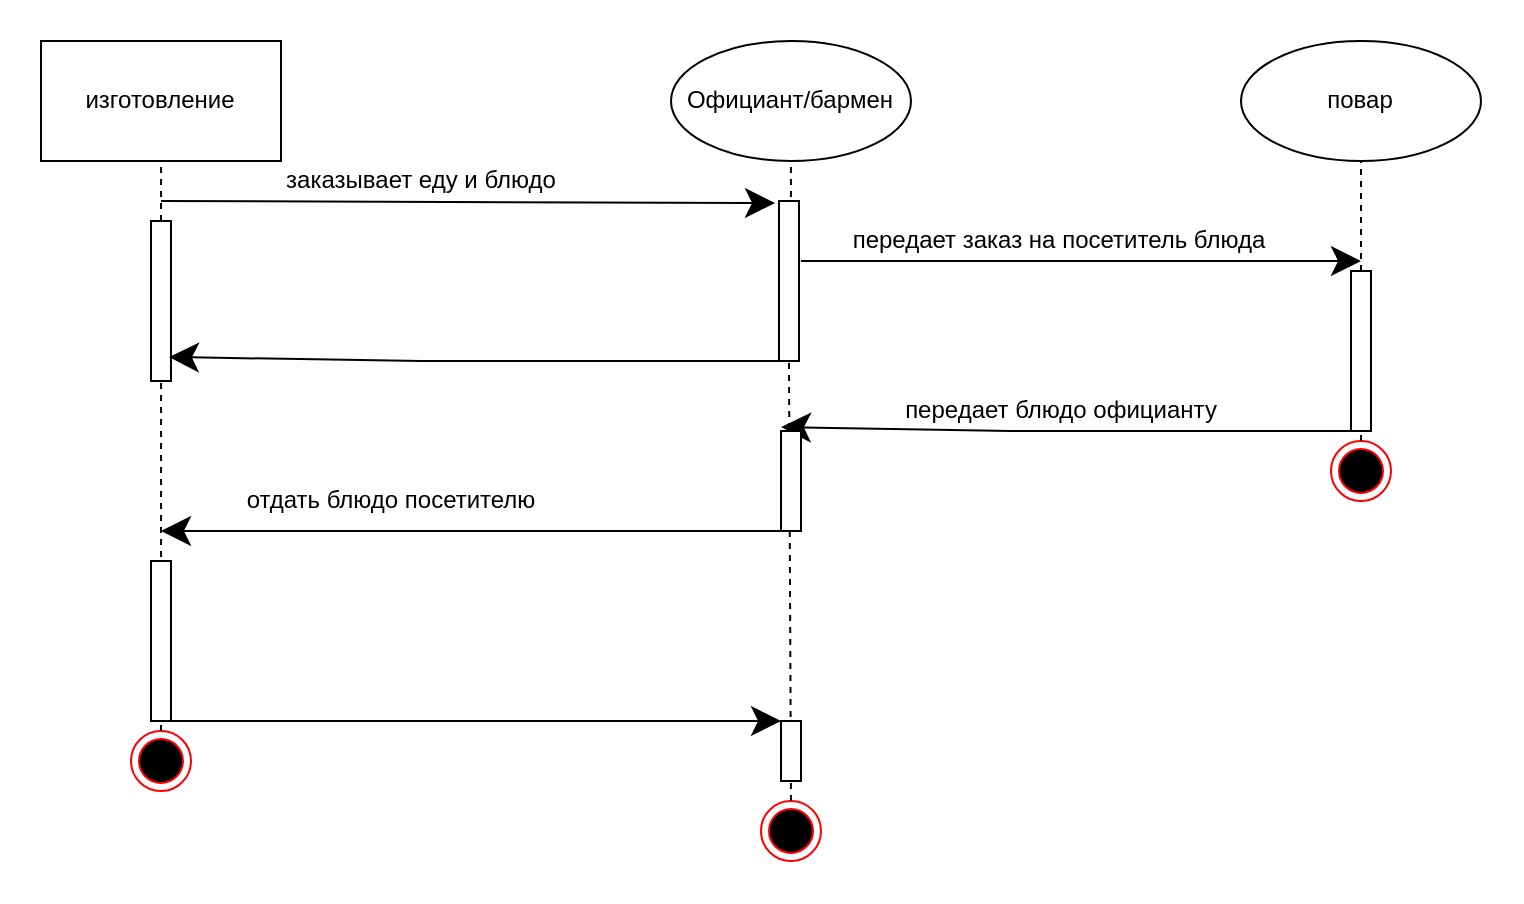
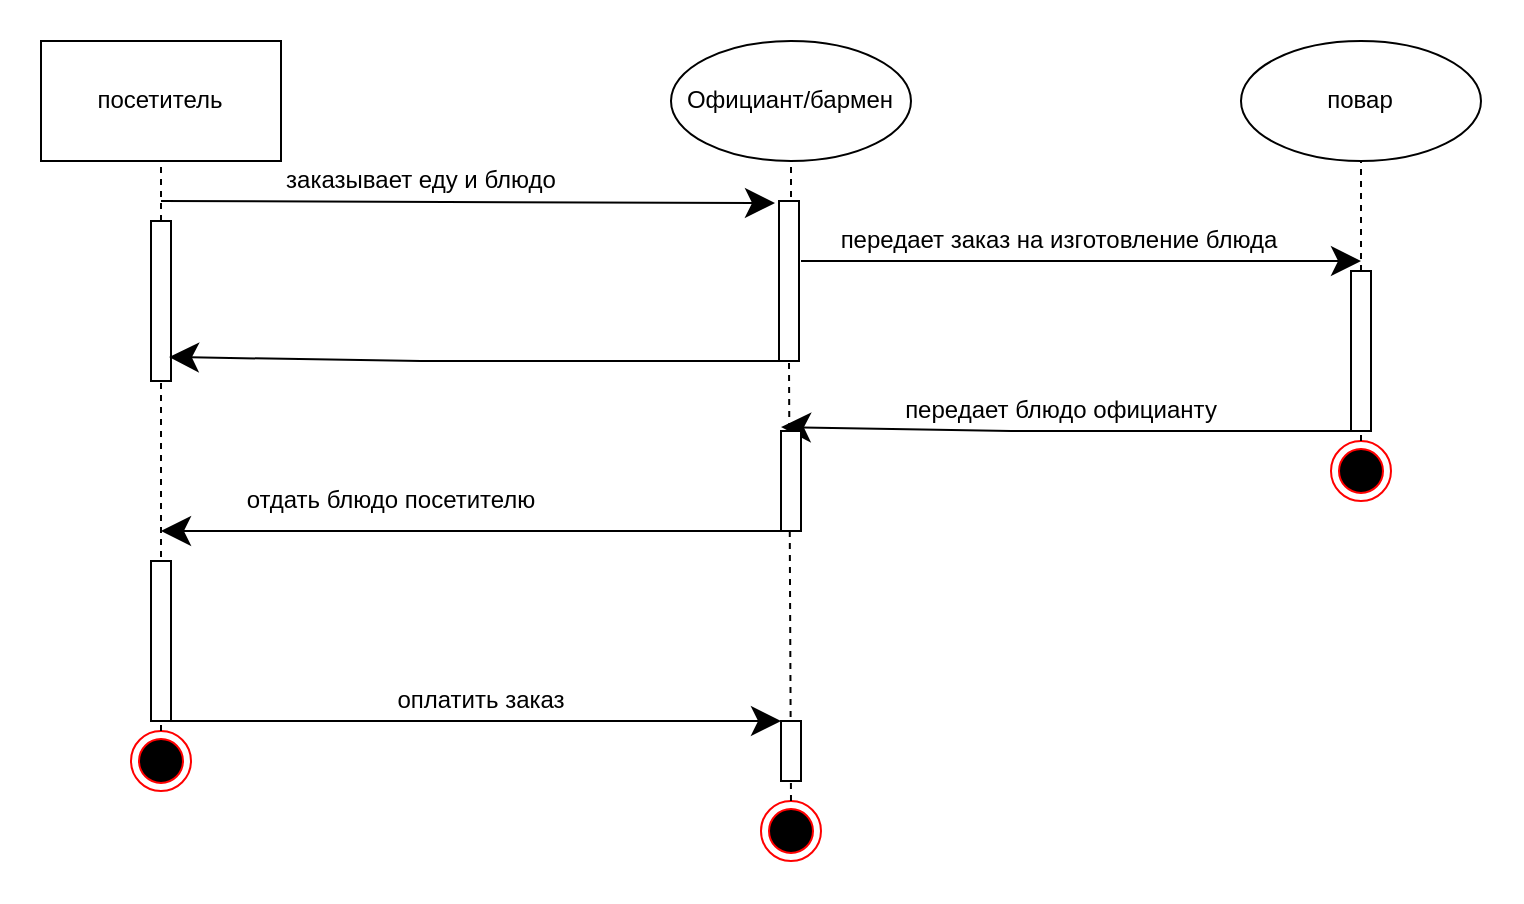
node "изготовление": label "изготовление" -> "посетитель"
node "передает заказ на посетитель блюда": label "передает заказ на посетитель блюда" -> "передает заказ на изготовление блюда"
node "оплатить заказ": added
